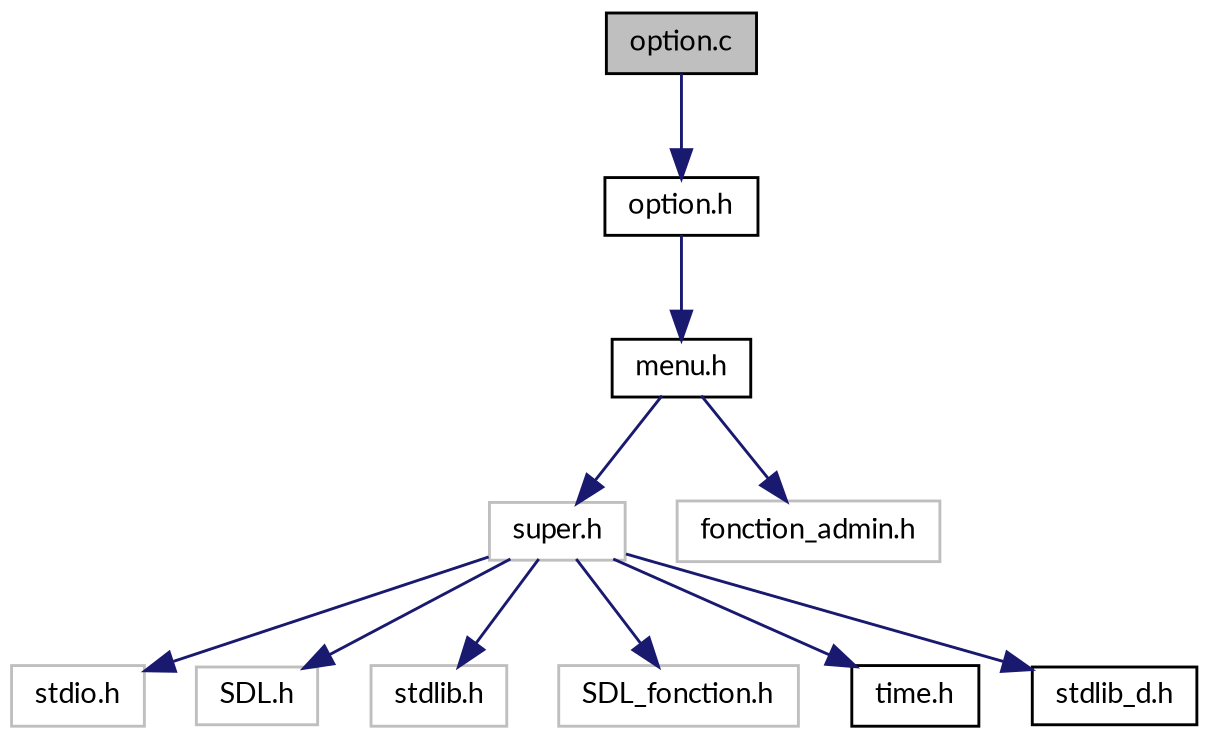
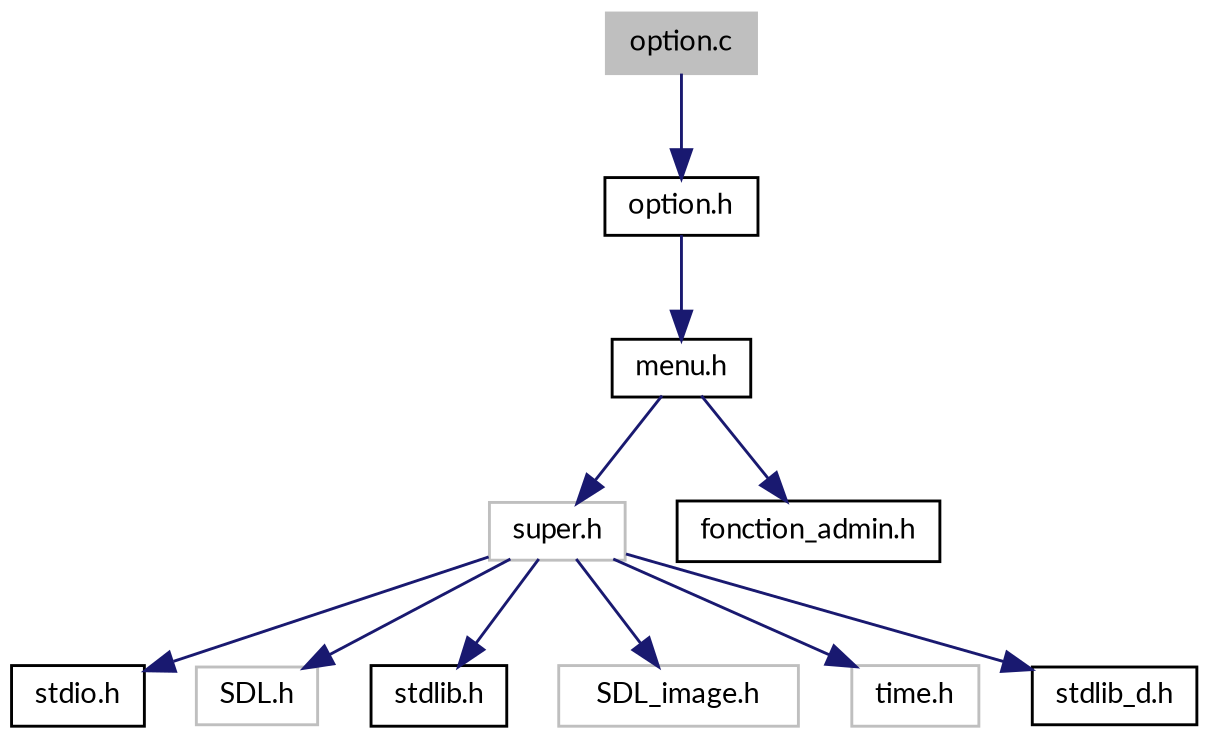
node "option.c": color black -> grey75
node "fonction_admin.h": color grey75 -> black
node "stdio.h": color grey75 -> black
node "stdlib.h": color grey75 -> black
node "SDL_fonction.h": label "SDL_fonction.h" -> "SDL_image.h"
node "time.h": color black -> grey75
